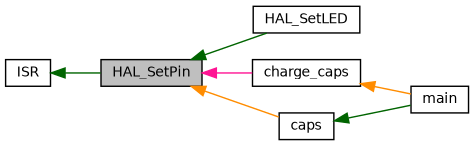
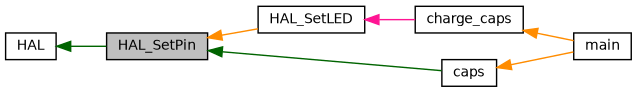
edge "HAL_SetLED" -> "HAL_SetPin": color darkgreen -> darkorange
node "ISR": label "ISR" -> "HAL"
edge "charge_caps" -> "HAL_SetPin": now "charge_caps" -> "HAL_SetLED"
edge "caps" -> "HAL_SetPin": color darkorange -> darkgreen
edge "main" -> "caps": color darkgreen -> darkorange
